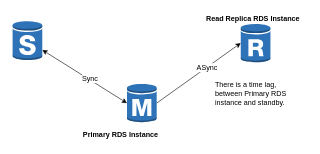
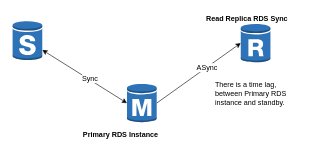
node "Read Replica RDS Instance": label "Read Replica RDS Instance" -> "Read Replica RDS Sync"
